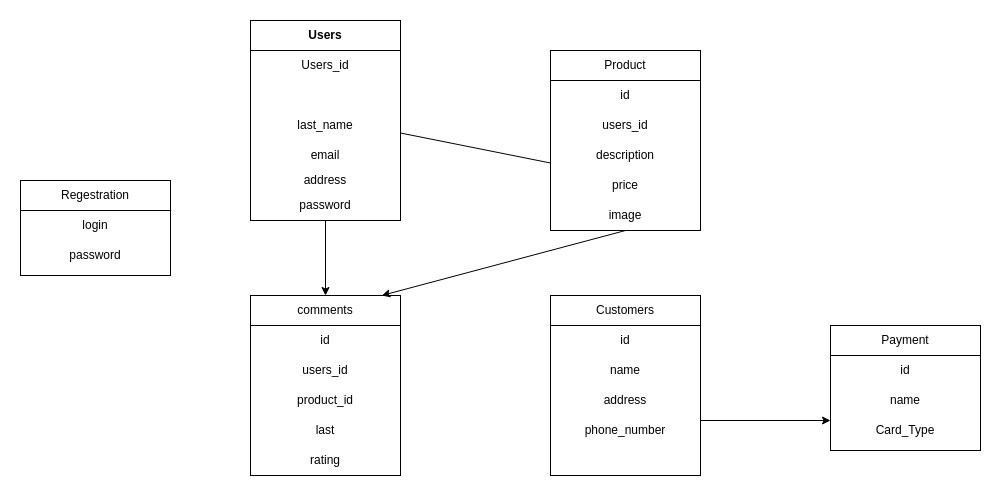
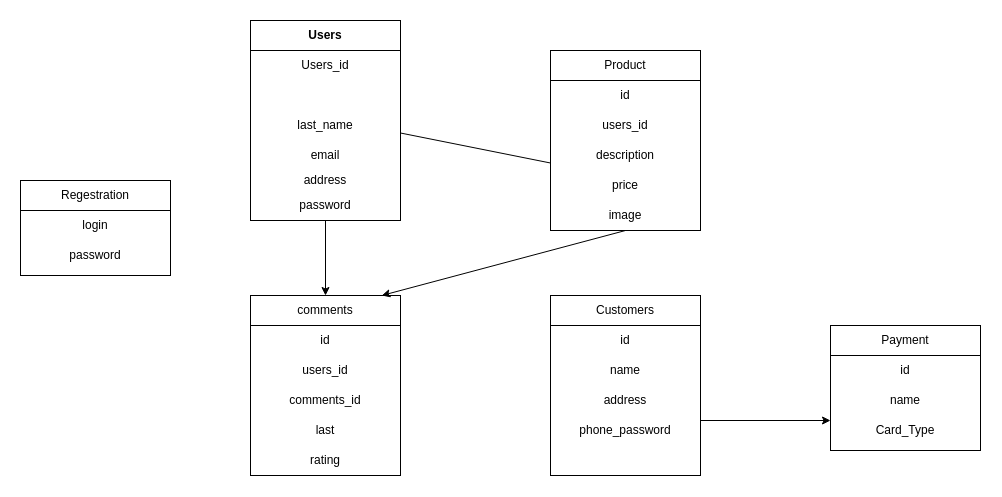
node "product_id": label "product_id" -> "comments_id"
node "phone_number": label "phone_number" -> "phone_password"
